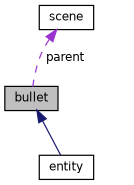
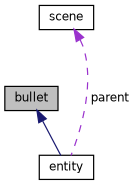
edge "bullet" -> "scene": now "entity" -> "scene"
